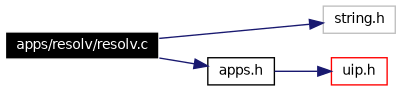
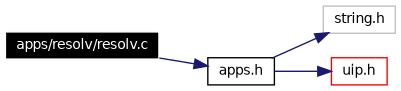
edge "apps/resolv/resolv.c" -> "string.h": now "apps.h" -> "string.h"
